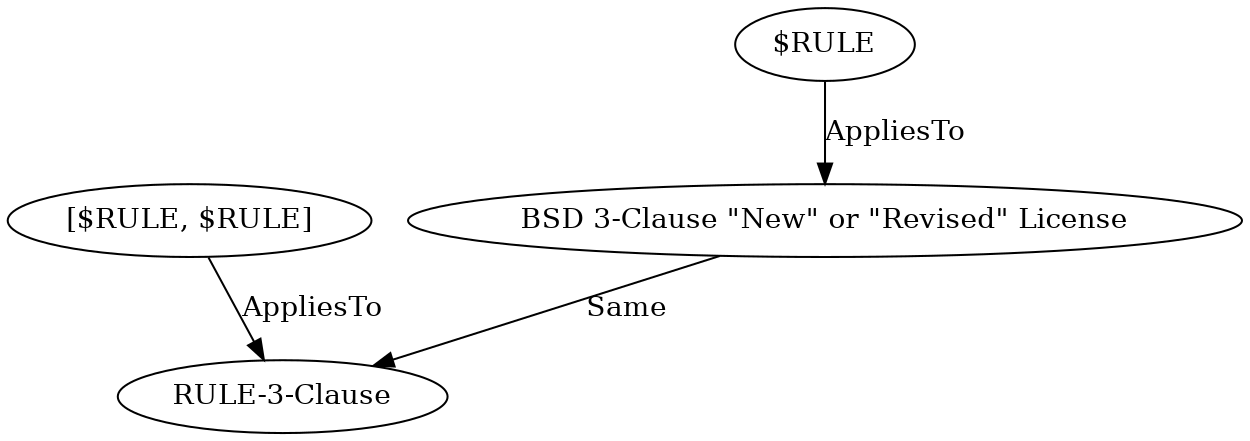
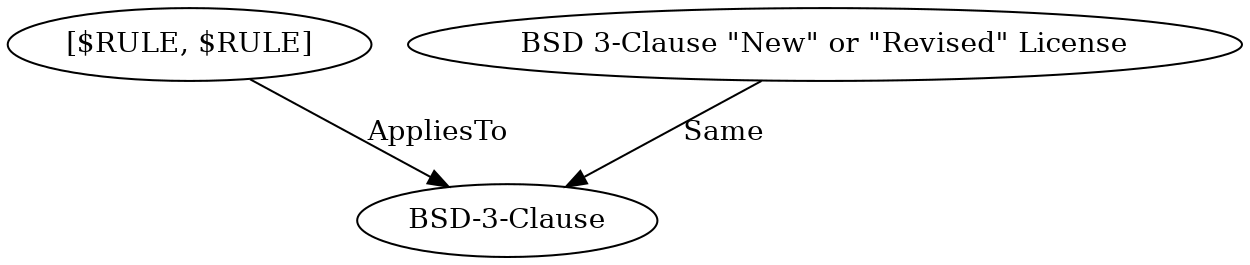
node "$RULE": removed
node "RULE-3-Clause": label "RULE-3-Clause" -> "BSD-3-Clause"
